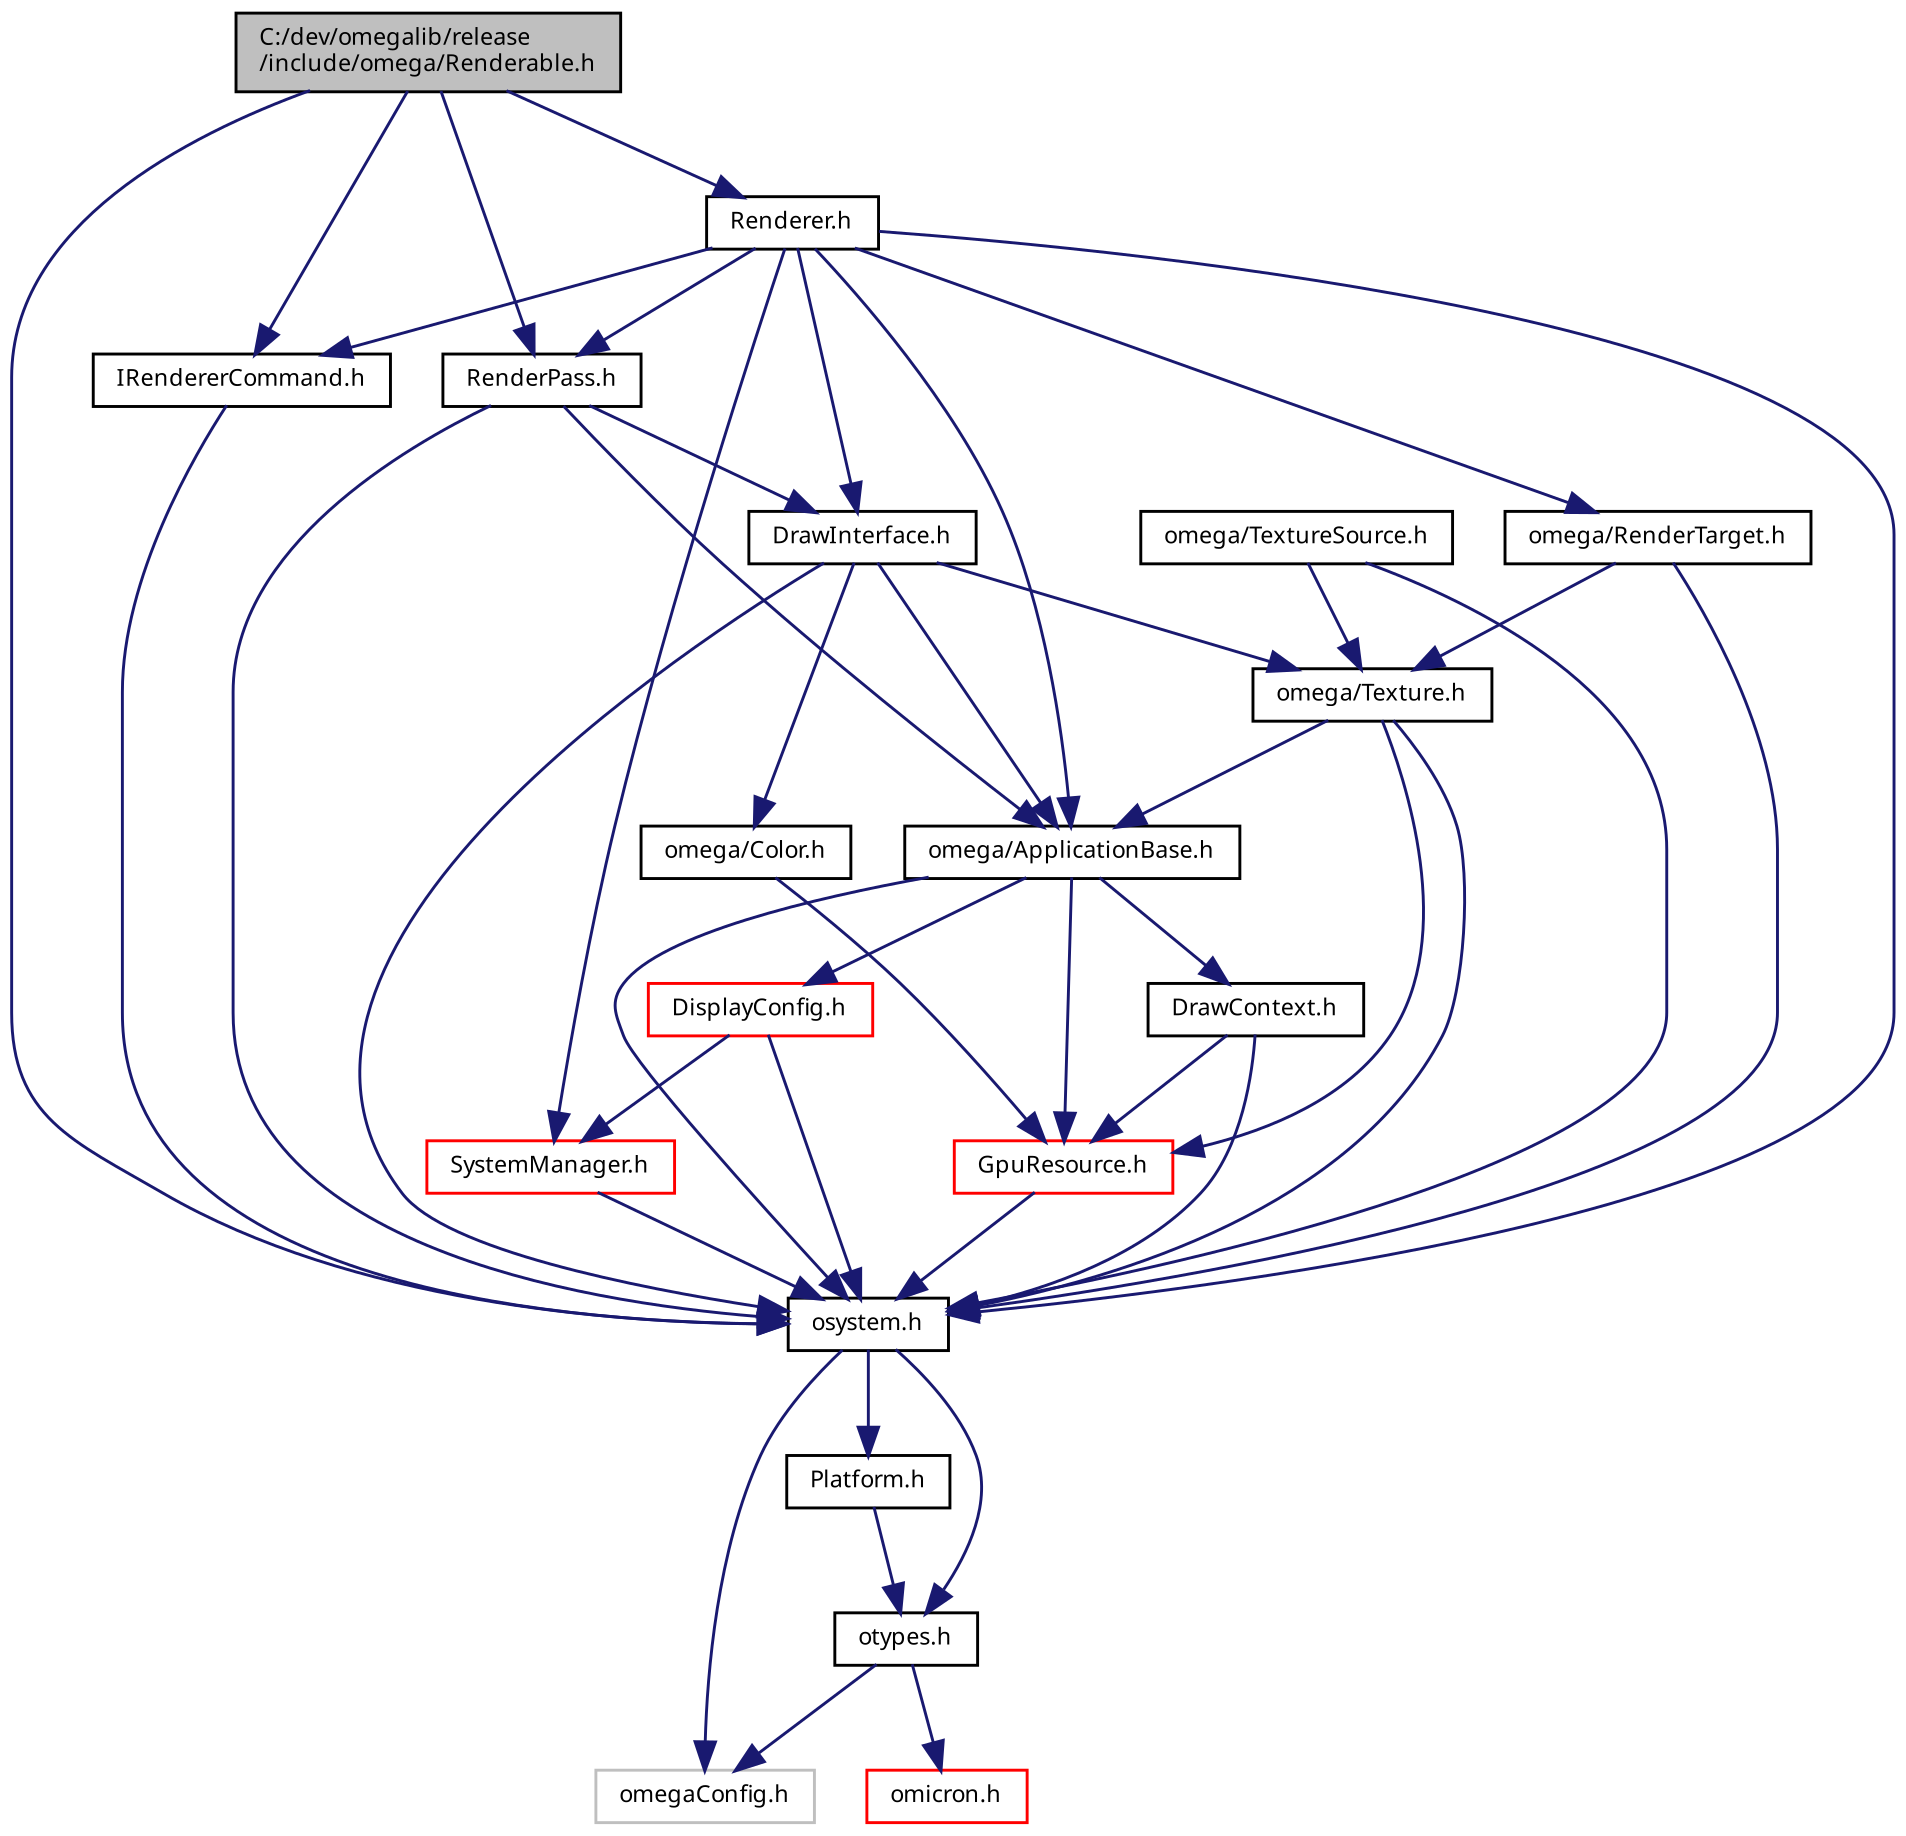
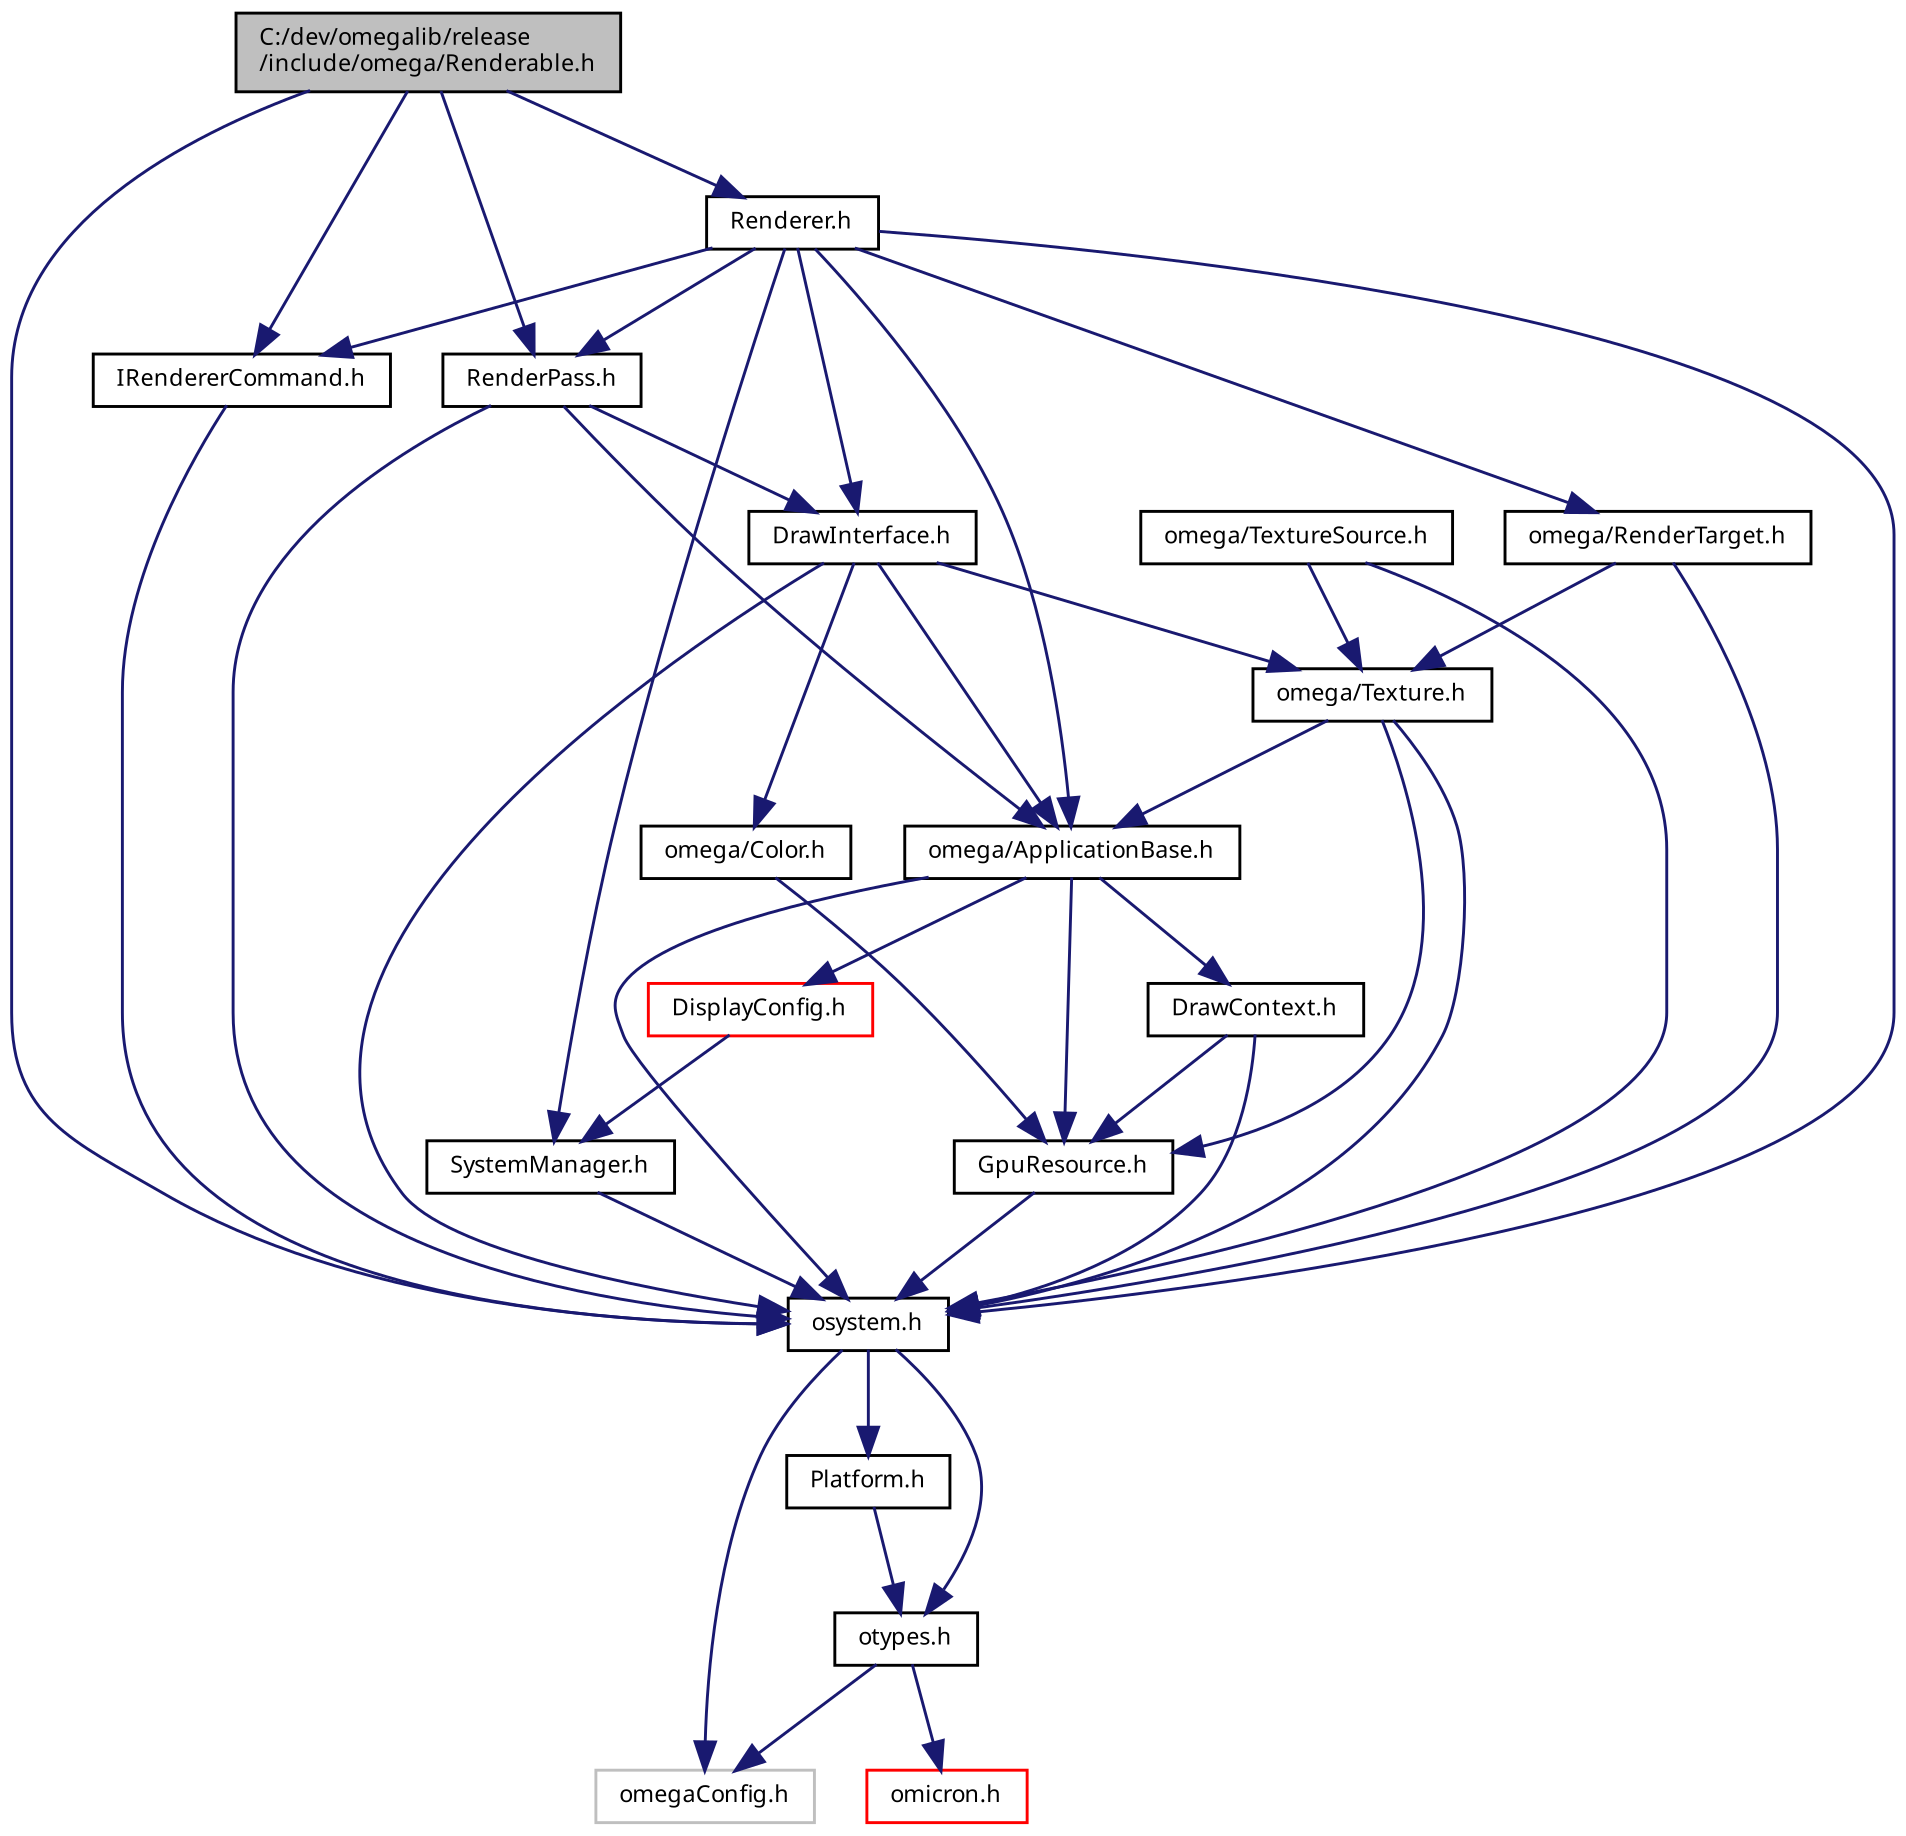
edge "DisplayConfig.h" -> "osystem.h": removed
node "SystemManager.h": color red -> black
node "GpuResource.h": color red -> black
